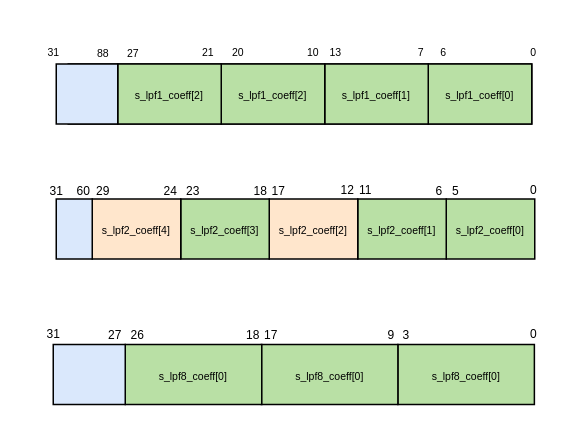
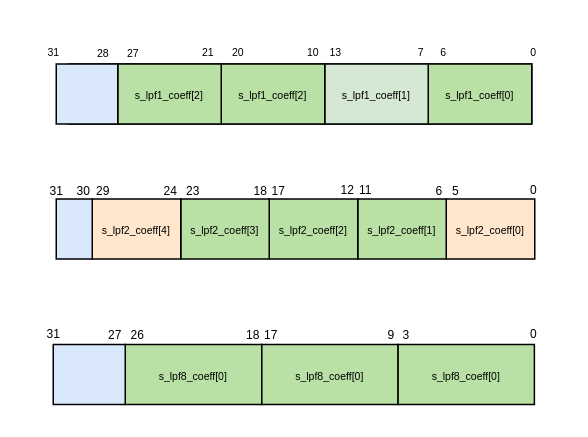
node "88": label "88" -> "28"
node "s_lpf1_coeff[1]": fillcolor #b9e0a5 -> #d5e8d4
node "60": label "60" -> "30"
node "s_lpf2_coeff[2]": fillcolor #ffe6cc -> #b9e0a5
node "s_lpf2_coeff[0]": fillcolor #b9e0a5 -> #ffe6cc
